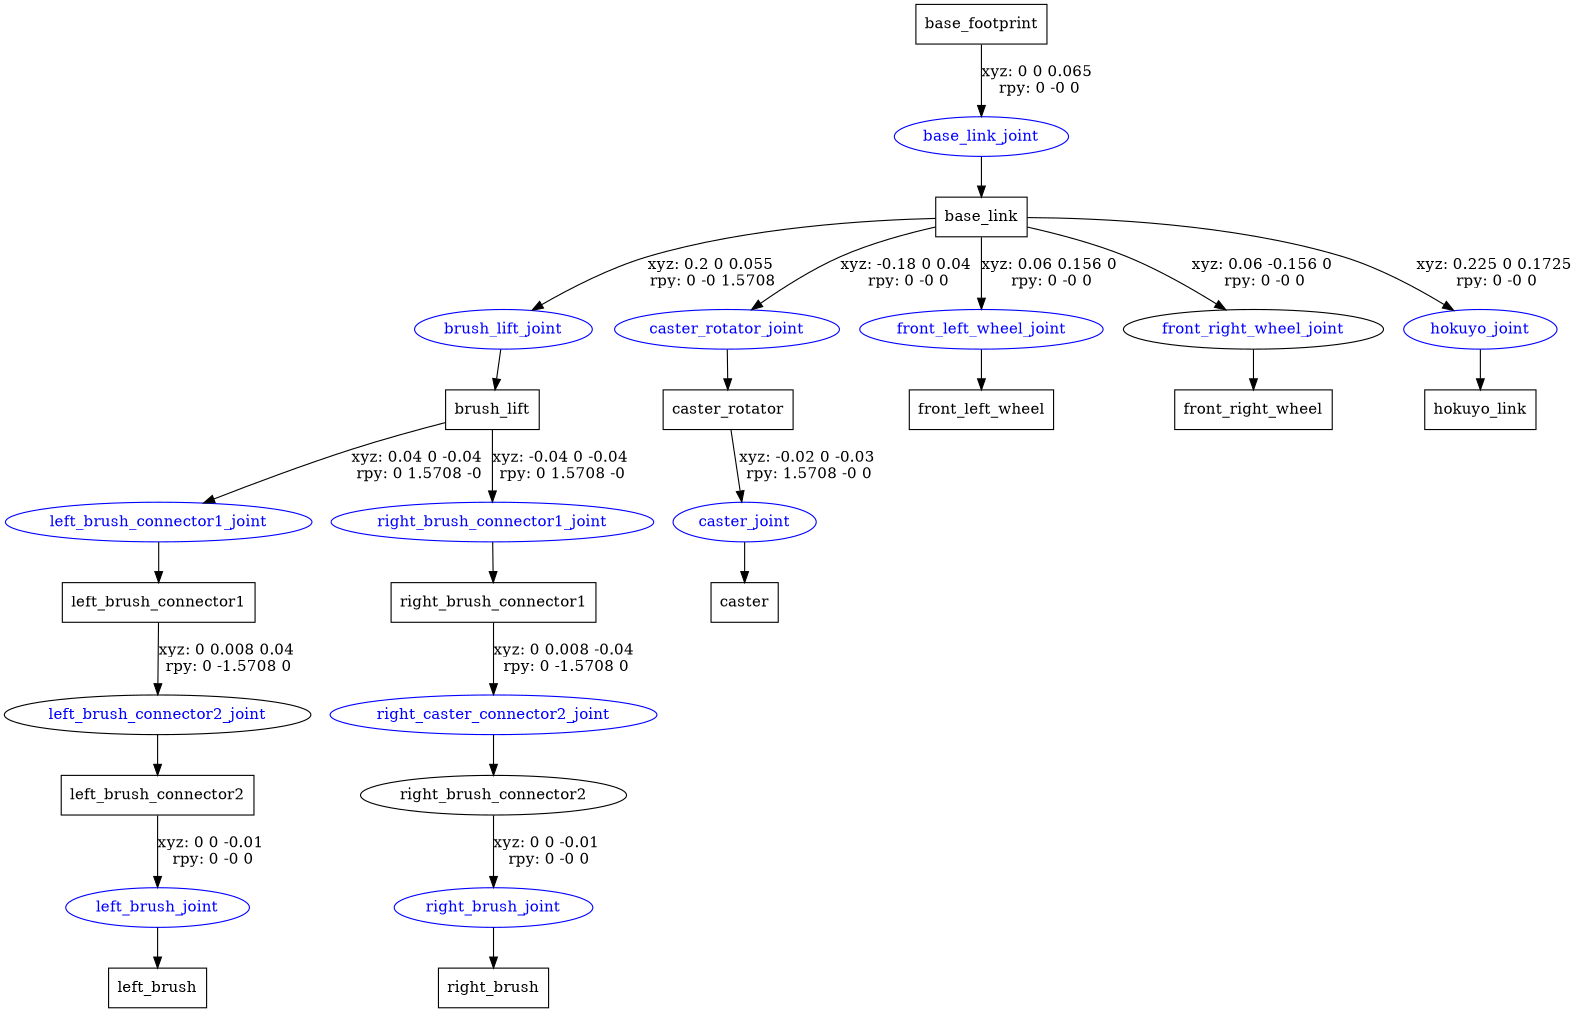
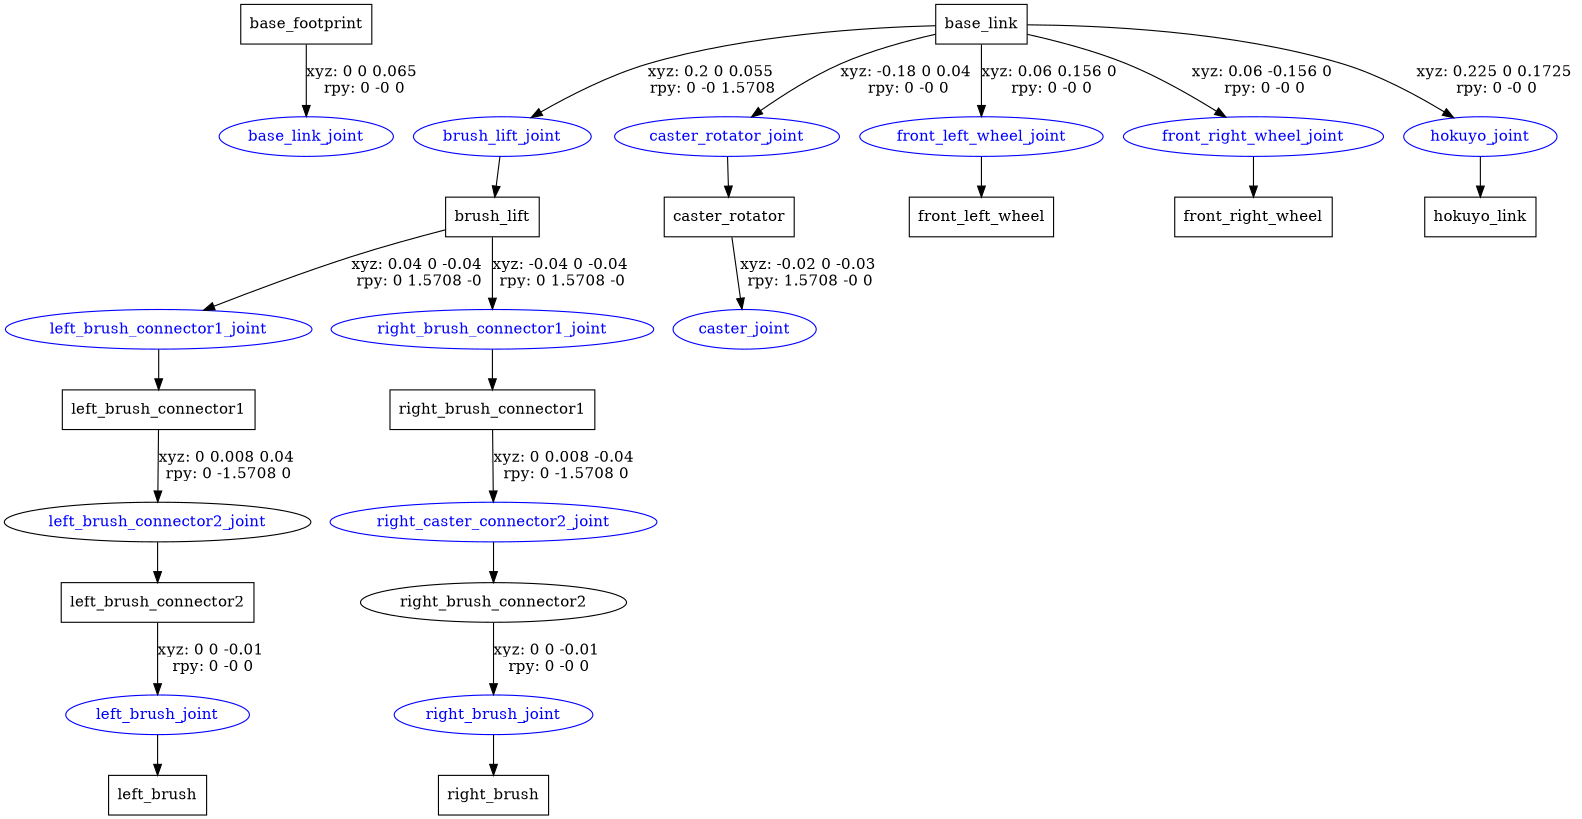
edge "base_link_joint" -> "base_link": removed
node "front_right_wheel_joint": color black -> blue
node "caster": removed
